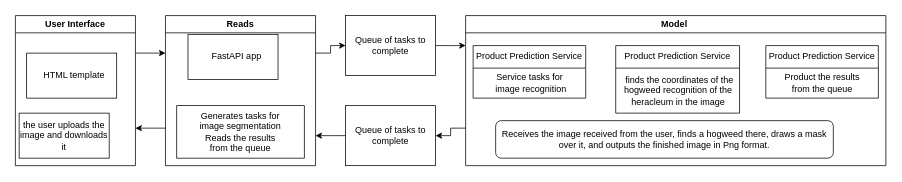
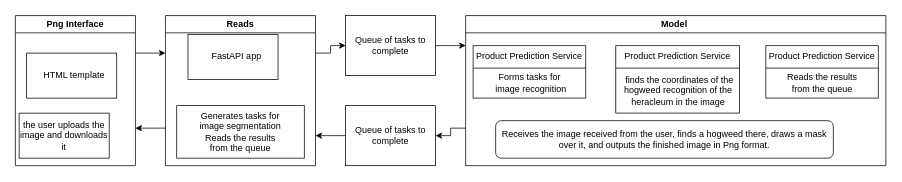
node "User Interface": label "User Interface" -> "Png Interface"
node "Service tasks for image recognition": label "Service tasks for image recognition" -> "Forms tasks for image recognition"
node "Product the results from the queue": label "Product the results from the queue" -> "Reads the results from the queue"
